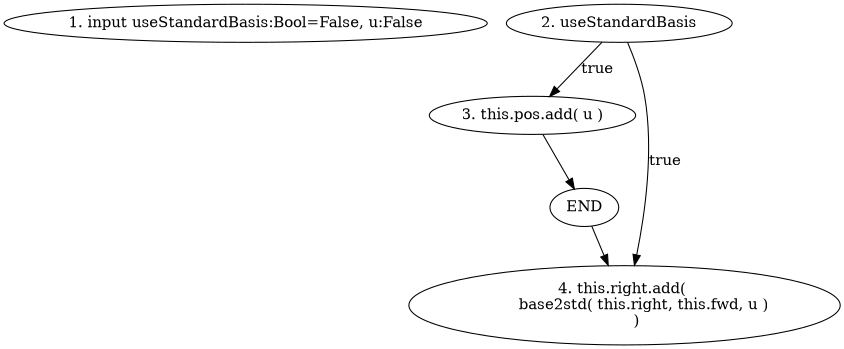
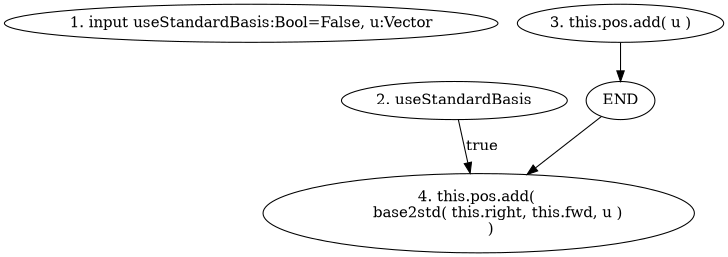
node "1. input useStandardBasis:Bool=False, u:False": label "1. input useStandardBasis:Bool=False, u:False" -> "1. input useStandardBasis:Bool=False, u:Vector"
edge "2. useStandardBasis" -> "3. this.pos.add( u )": removed, label "true"
node "4. this.right.add( base2std( this.right, this.fwd, u ) )": label "4. this.right.add( base2std( this.right, this.fwd, u ) )" -> "4. this.pos.add( base2std( this.right, this.fwd, u ) )"
